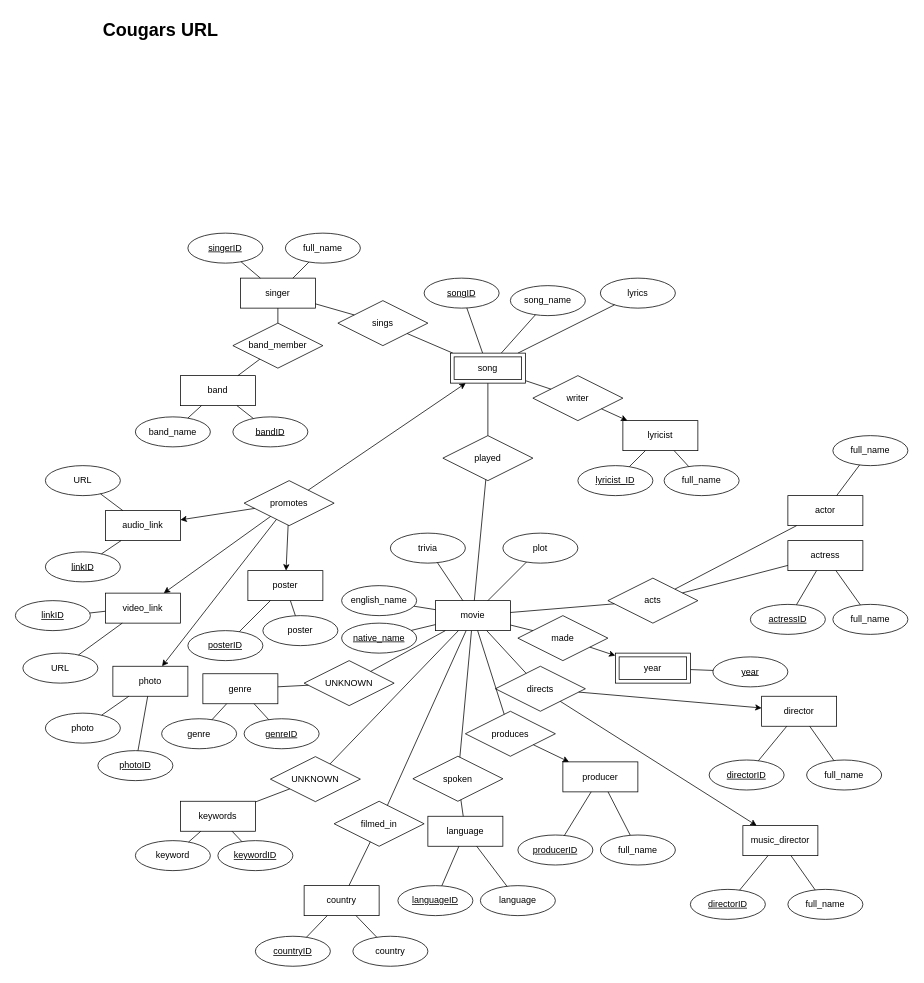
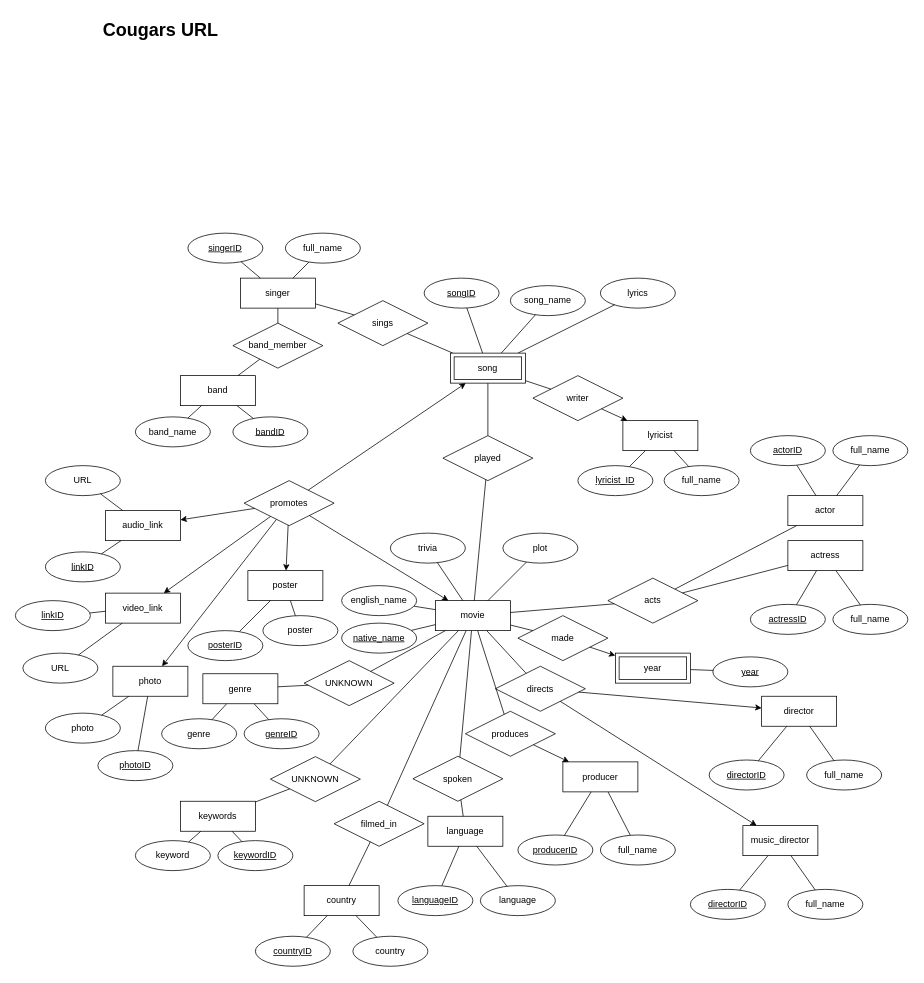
node "actorID": added
edge "actorID" -- "actor": added
edge "promotes" -> "movie": added
